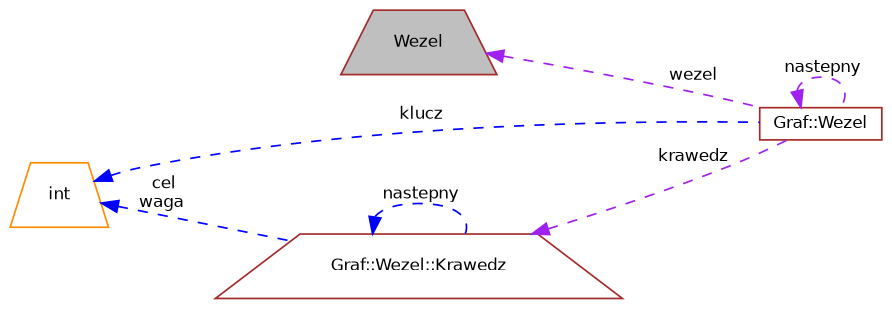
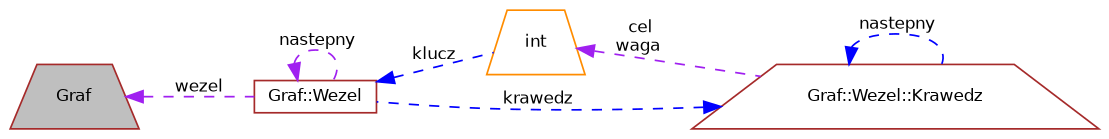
node "Wezel": label "Wezel" -> "Graf"
edge "Graf::Wezel" -> "int": reversed
edge "Graf::Wezel" -> "Graf::Wezel::Krawedz": color purple -> blue
edge "Graf::Wezel::Krawedz" -> "int": color blue -> purple
